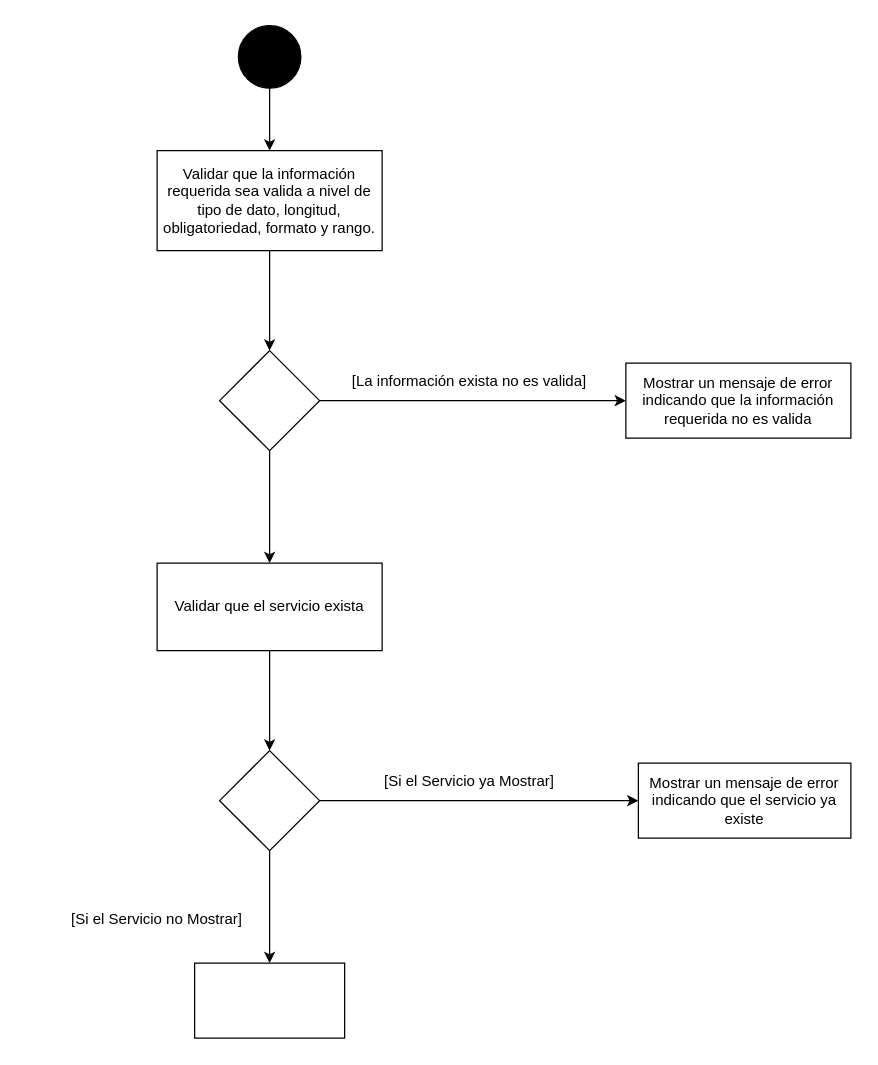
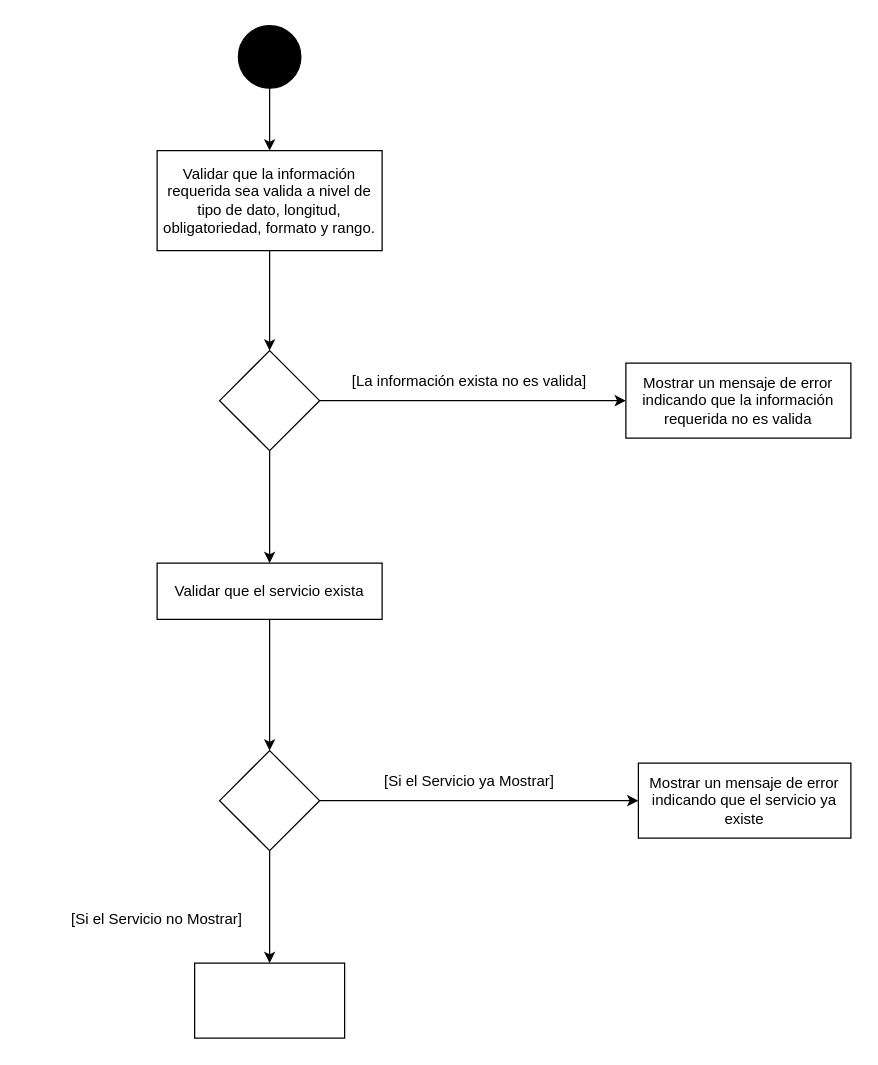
node "Validar que el servicio exista": size 225x88 -> 225x56
